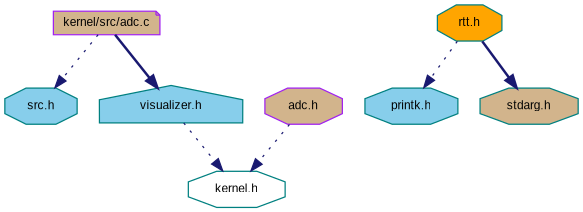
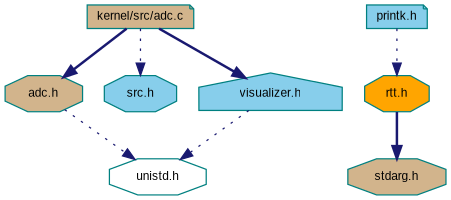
node "kernel/src/adc.c": color purple -> teal
edge "kernel/src/adc.c" -> "adc.h": added
edge "rtt.h" -> "printk.h": reversed
node "adc.h": color purple -> teal
node "printk.h": shape octagon -> note
node "kernel.h": label "kernel.h" -> "unistd.h"
